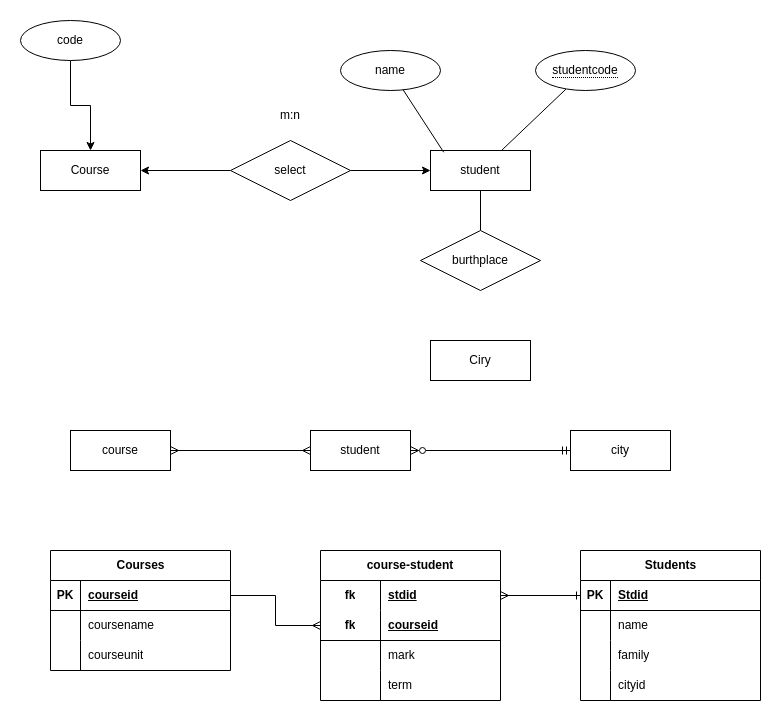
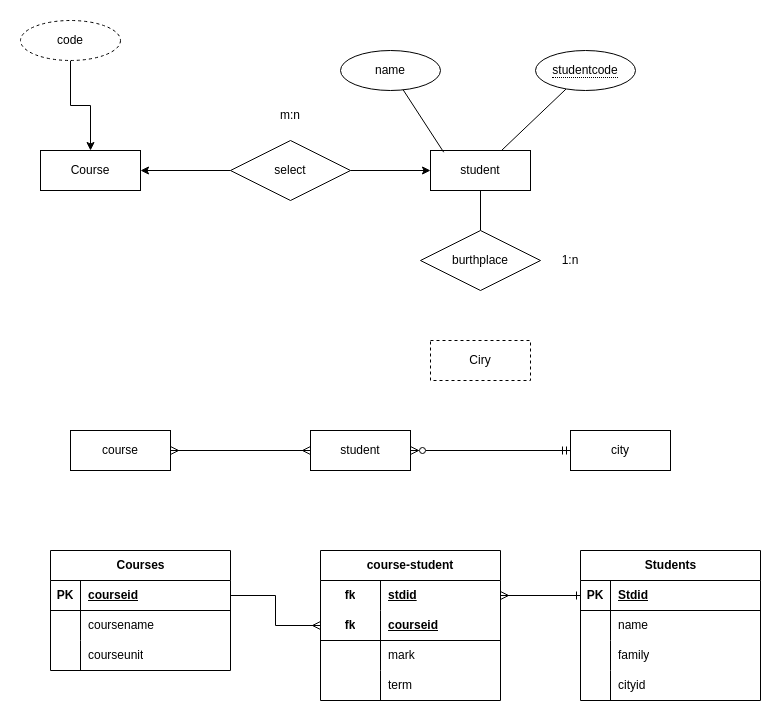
node "code": style solid -> dashed
node "1:n": added
node "Ciry": style solid -> dashed
